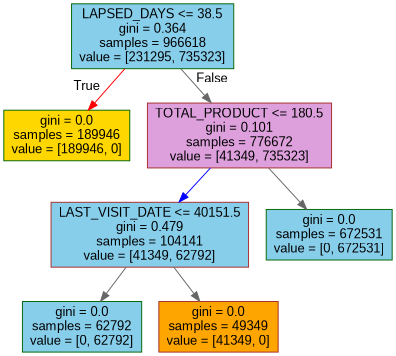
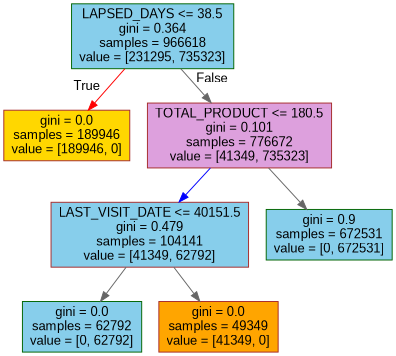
node "gini = 0.0 samples = 189946 value = [189946, 0]": color darkgreen -> brown
node "gini = 0.0 samples = 672531 value = [0, 672531]": label "gini = 0.0 samples = 672531 value = [0, 672531]" -> "gini = 0.9 samples = 672531 value = [0, 672531]"
